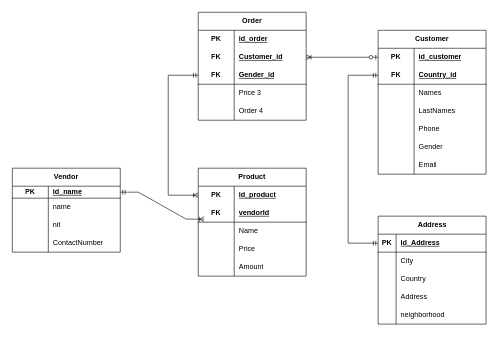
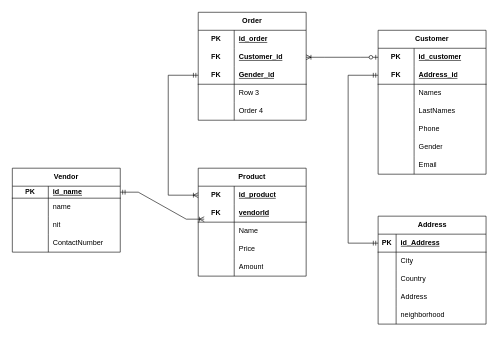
node "Country_id": label "Country_id" -> "Address_id"
node "Price 3": label "Price 3" -> "Row 3"
